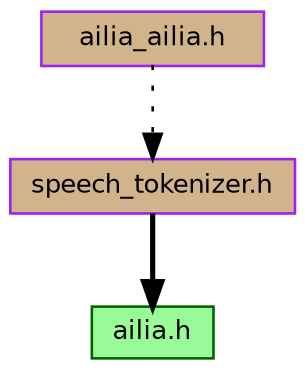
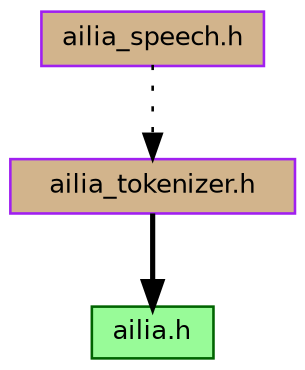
node "ailia_ailia.h": label "ailia_ailia.h" -> "ailia_speech.h"
node "speech_tokenizer.h": label "speech_tokenizer.h" -> "ailia_tokenizer.h"
